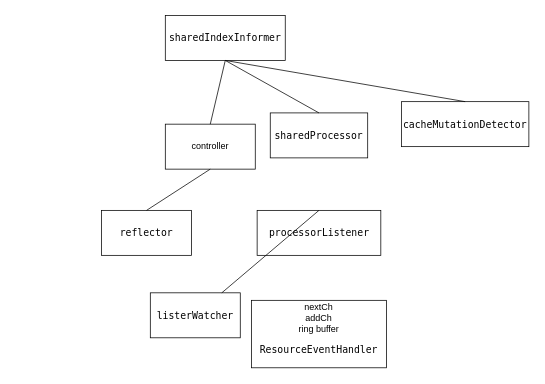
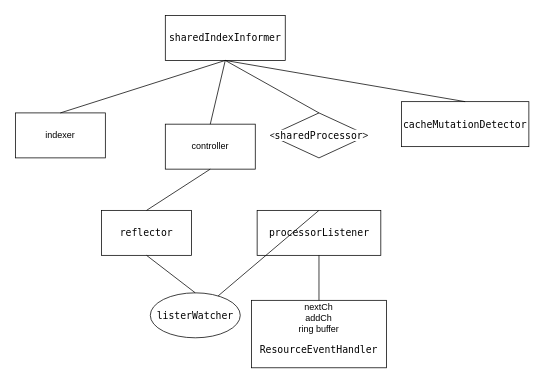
edge "sharedIndexInformer" -- "indexer": added
node "indexer": added
node "sharedProcessor": shape rectangle -> diamond
edge "reflector" -- "listerWatcher": added
edge "processorListener" -- "nextCh addCh ring buffer ResourceEventHandler": added
node "listerWatcher": shape rectangle -> ellipse
